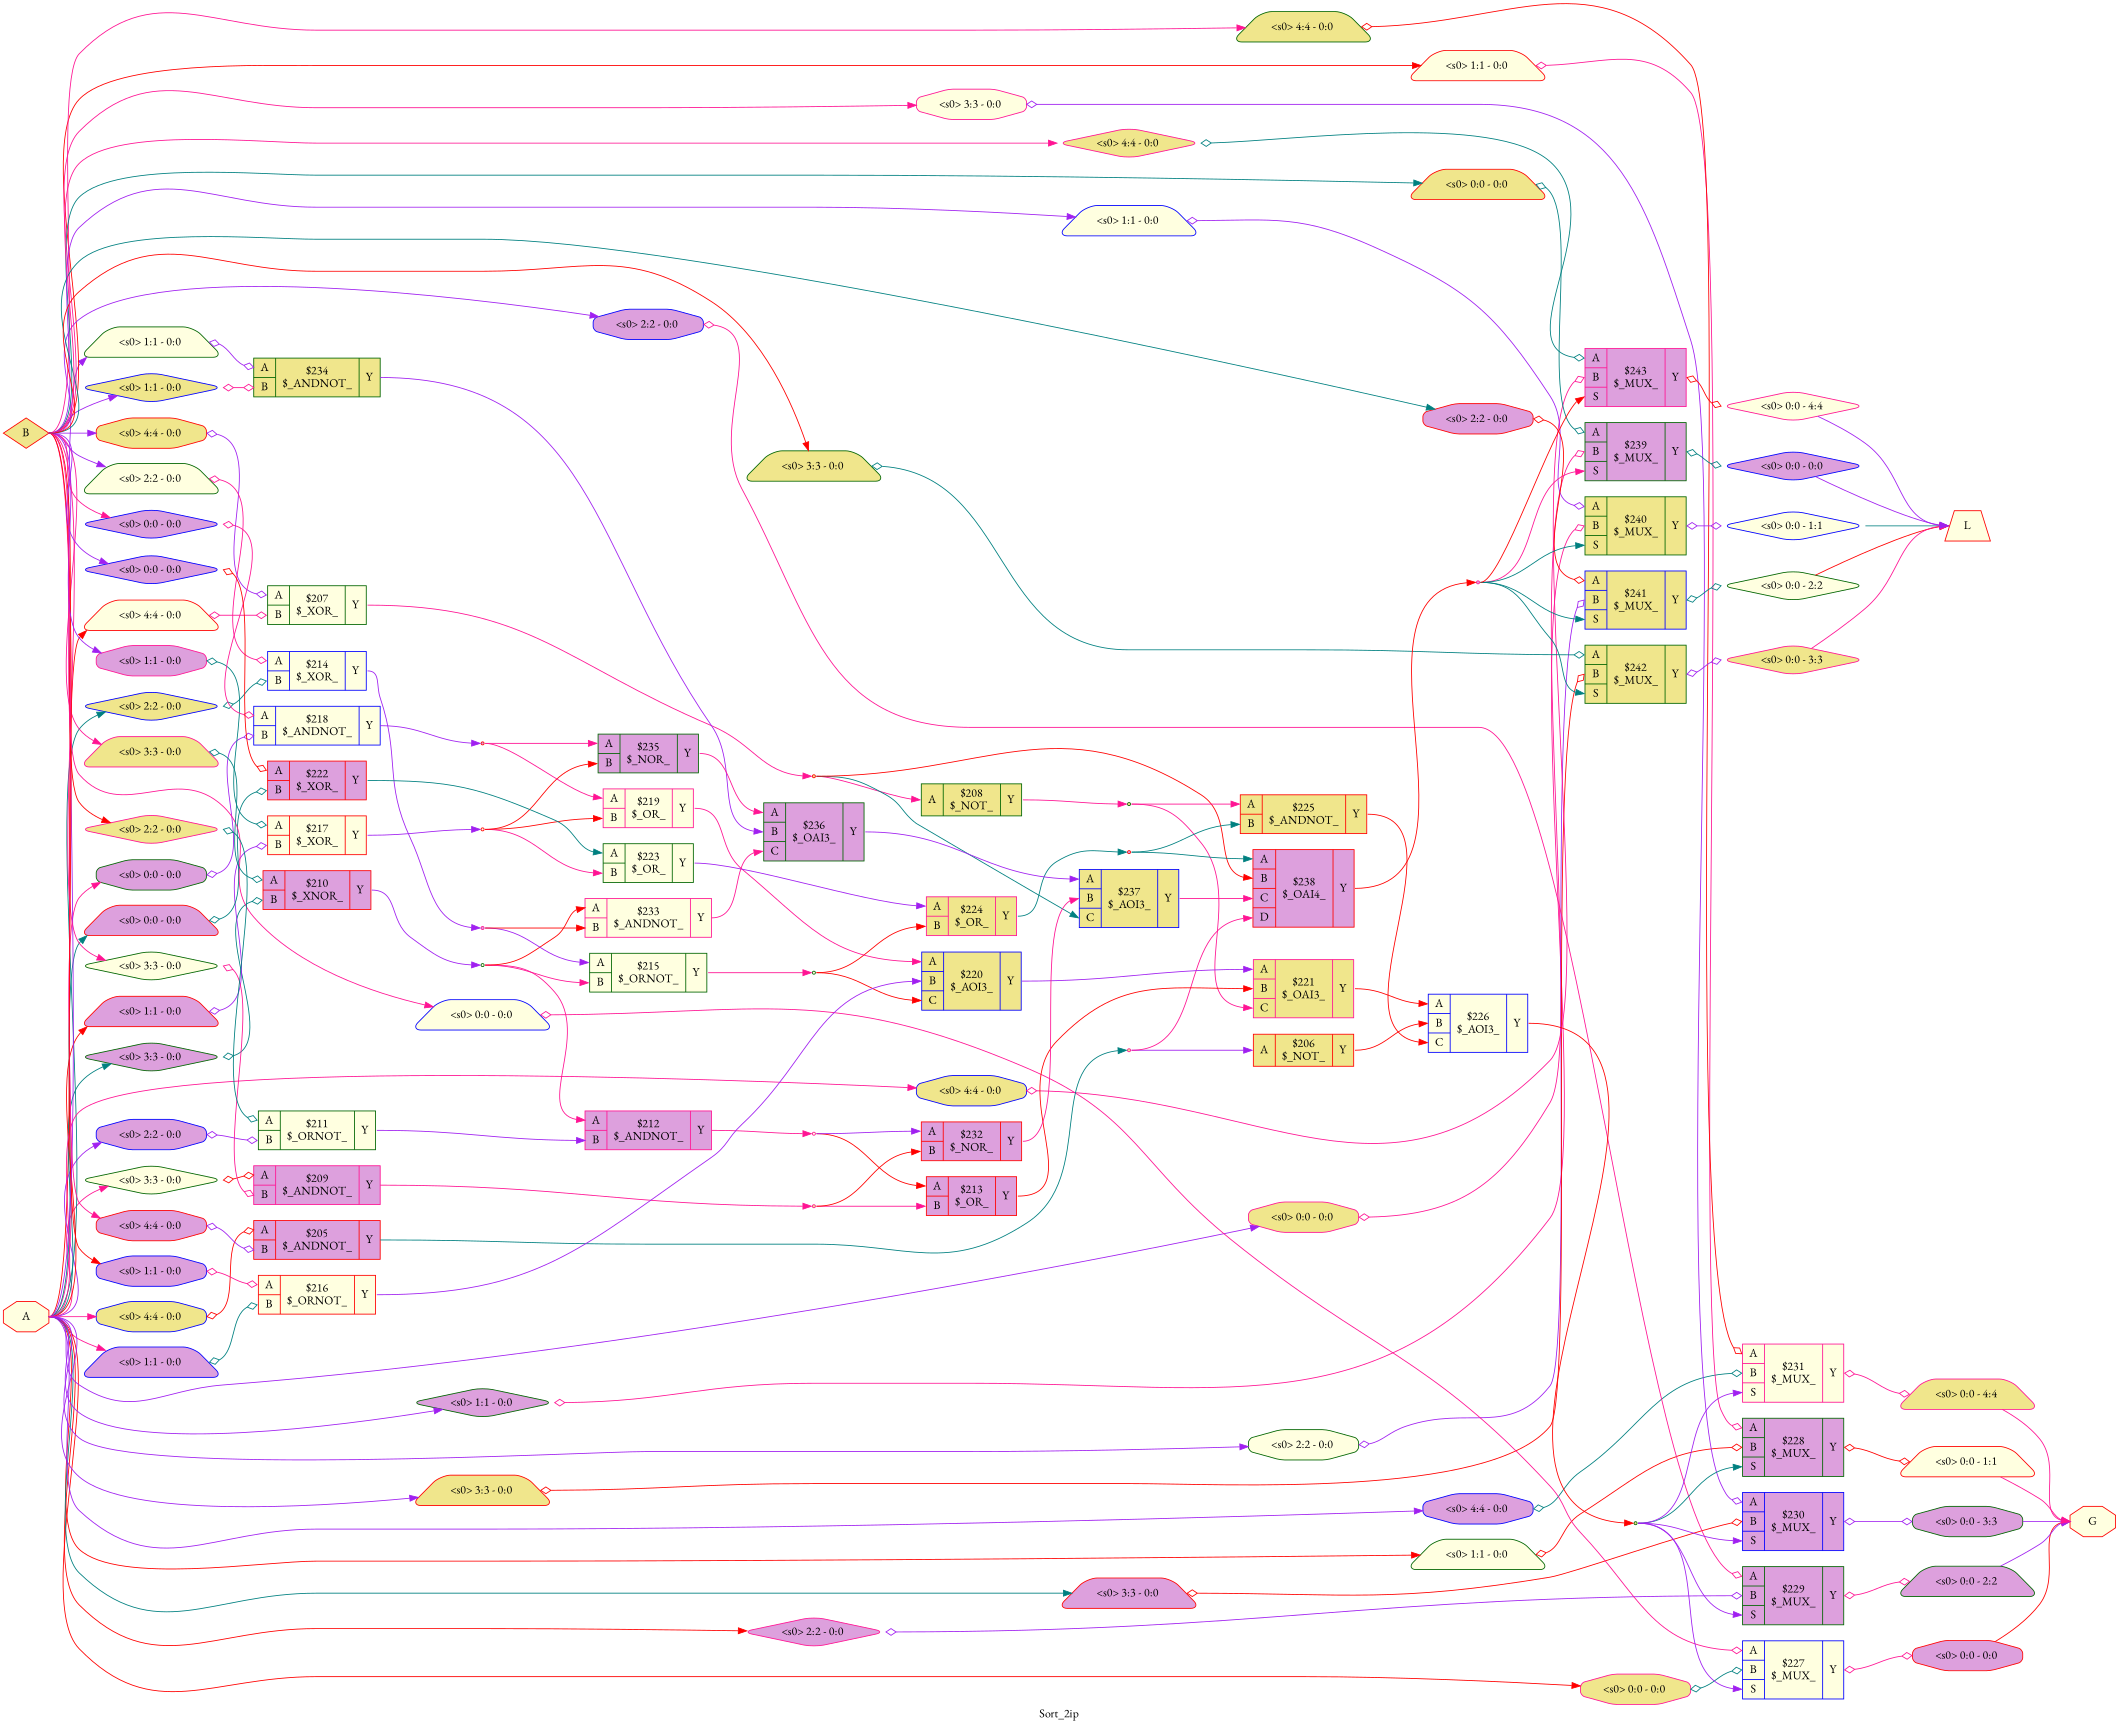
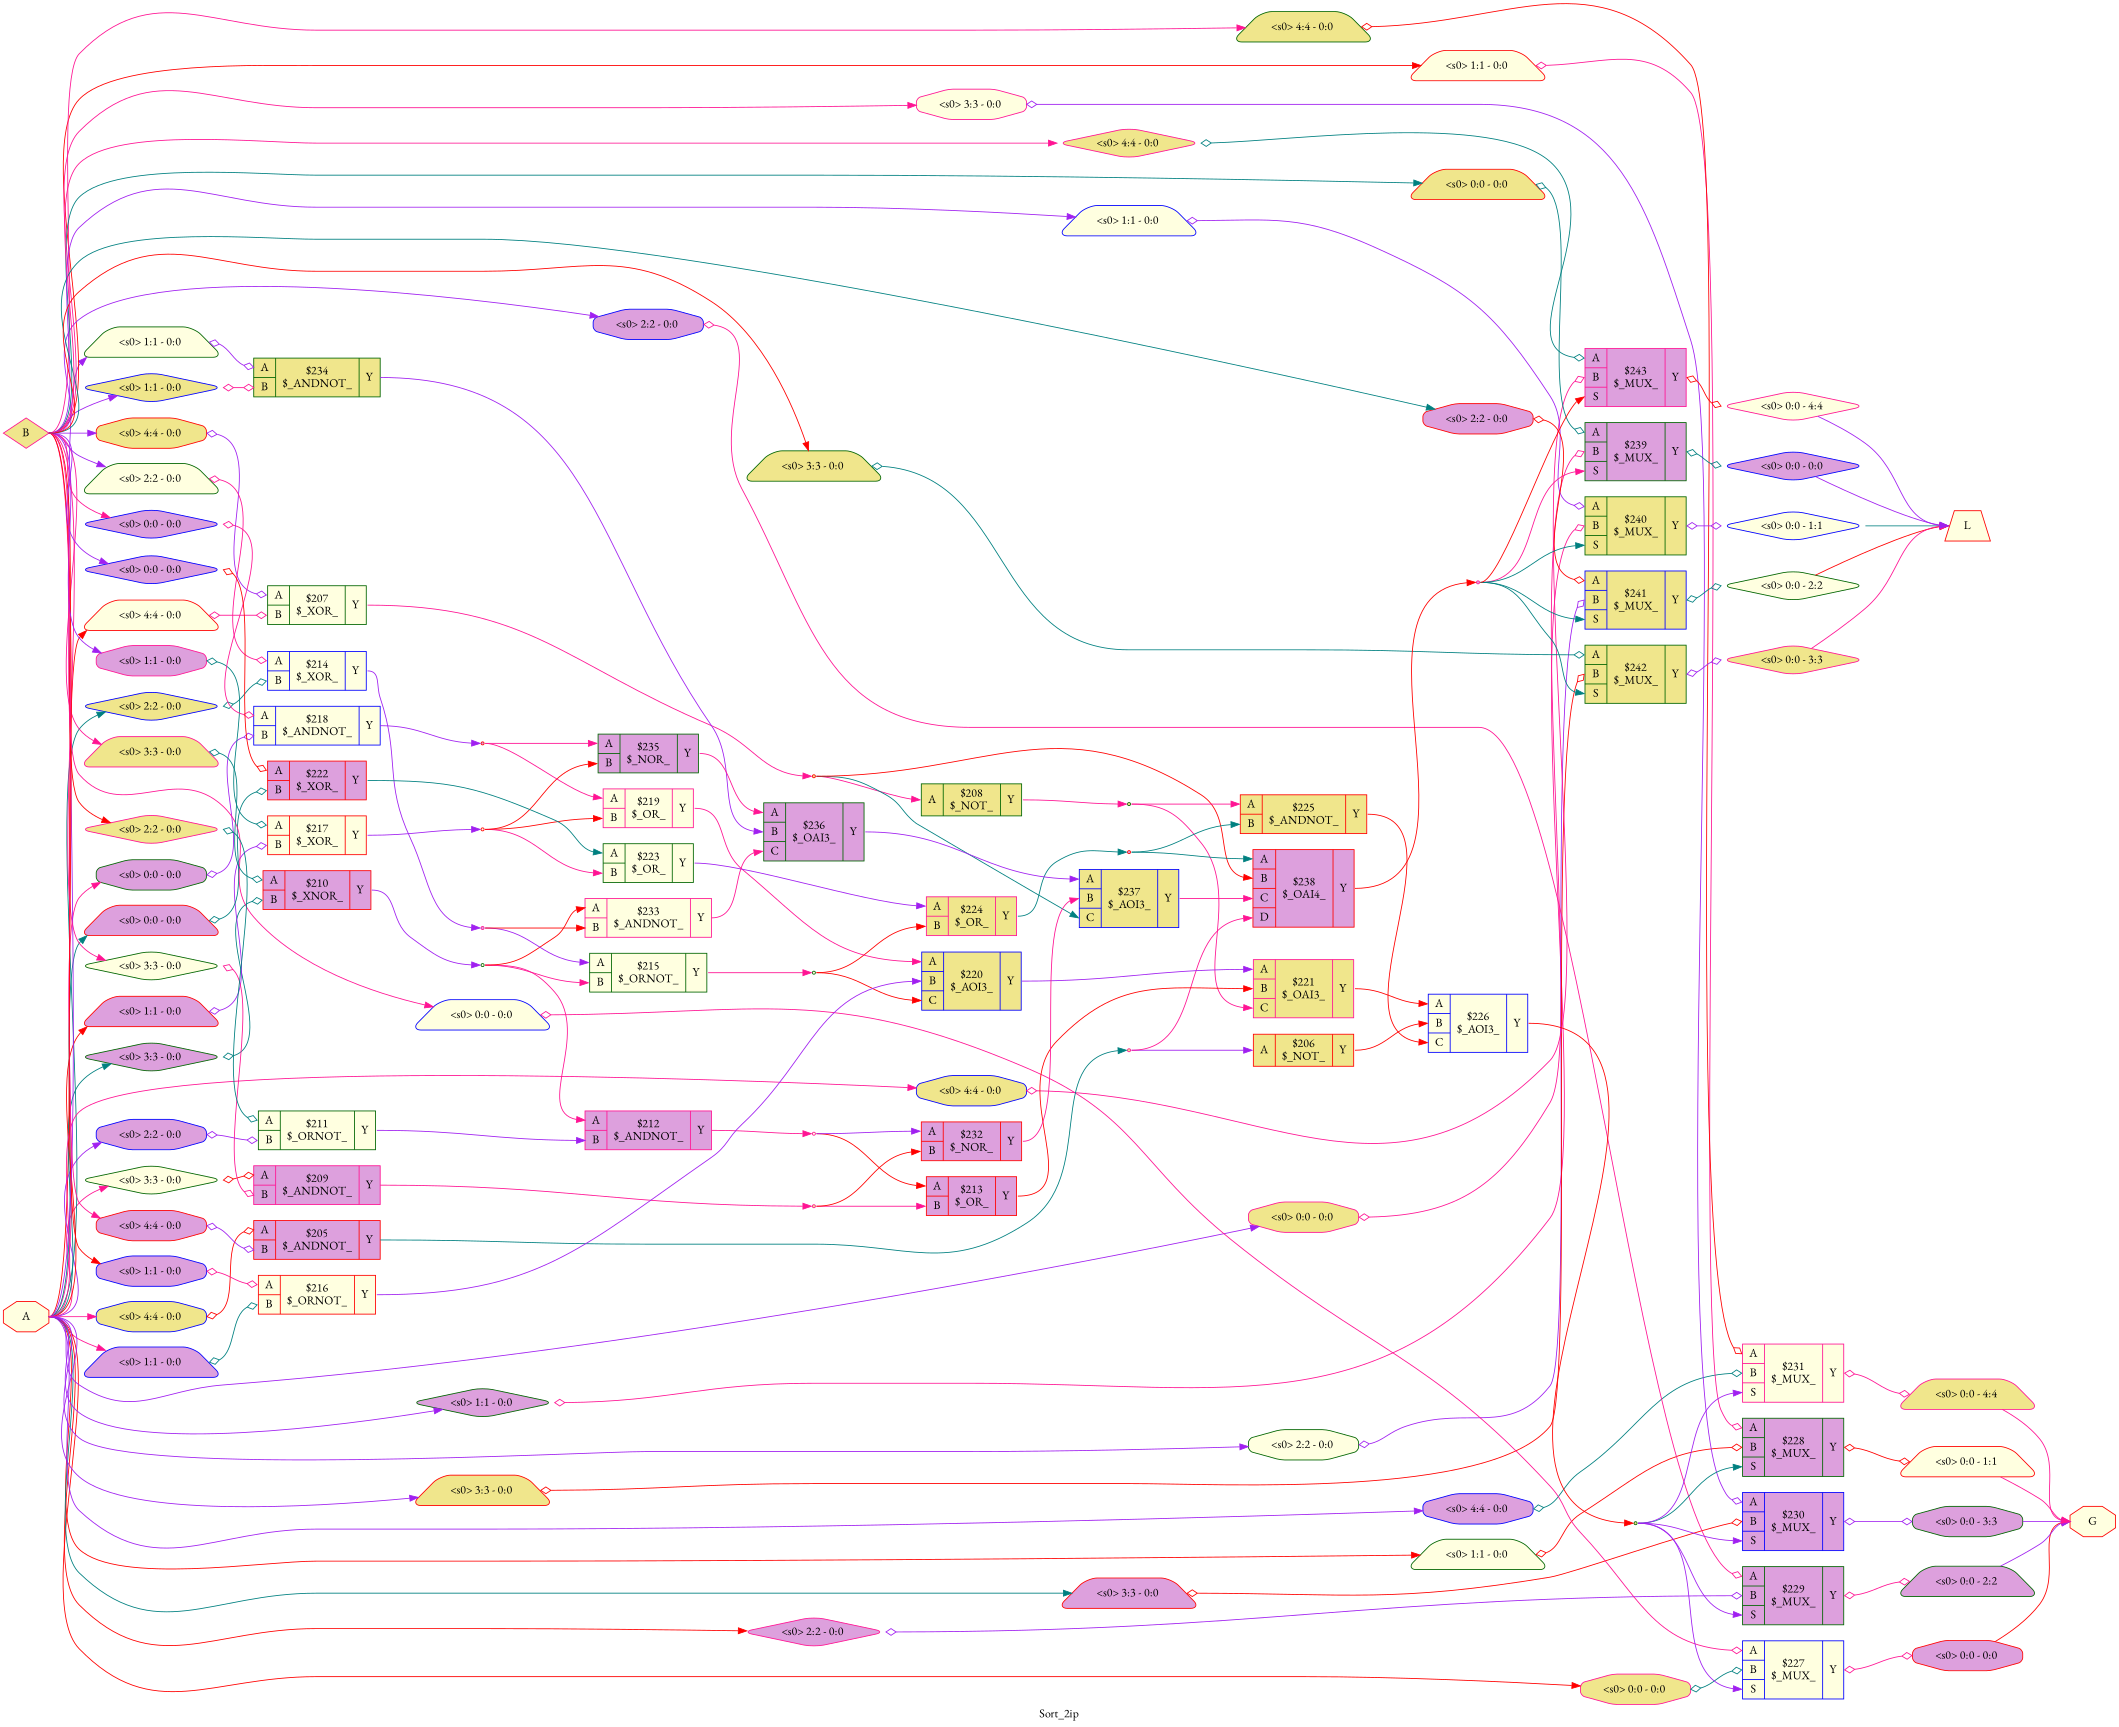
node "B": color red -> deeppink
